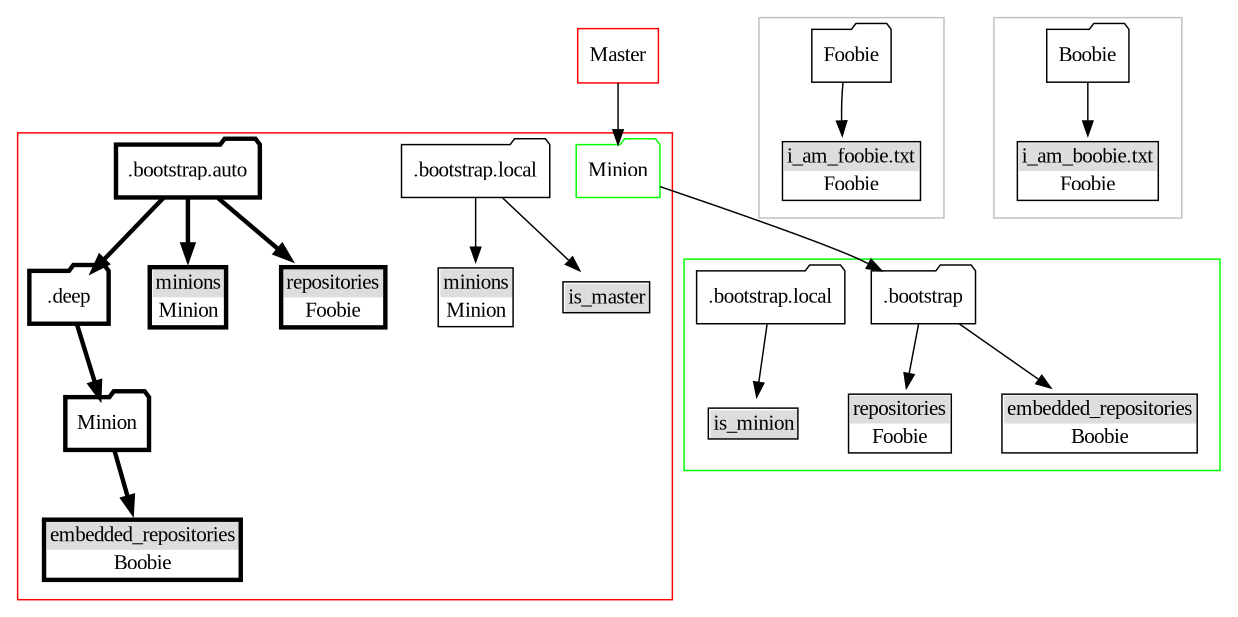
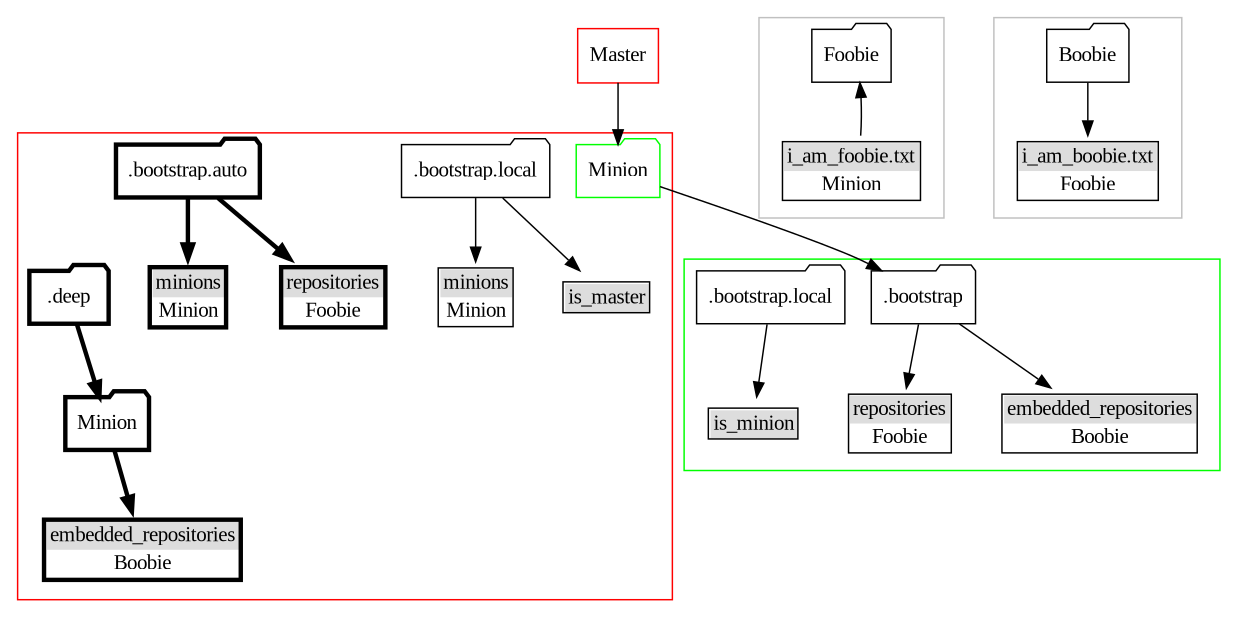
edge "Foobie" -> "i_am_foobie.txt": reversed
node "i_am_foobie.txt": text "Foobie" -> "Minion"
edge ".bootstrap.auto" -> ".deep": removed
